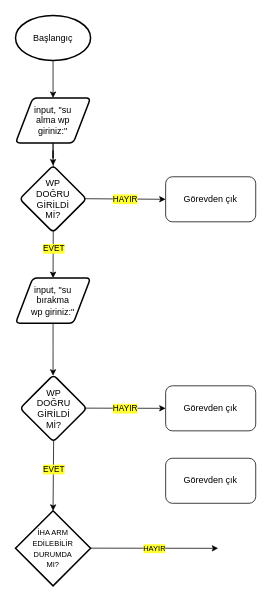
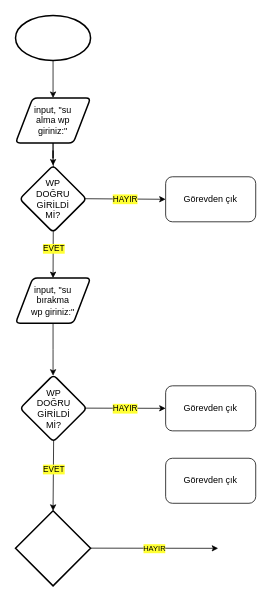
node "Başlangıç": removed
node "İHA ARM EDİLEBİLİR DURUMDA MI?": removed
